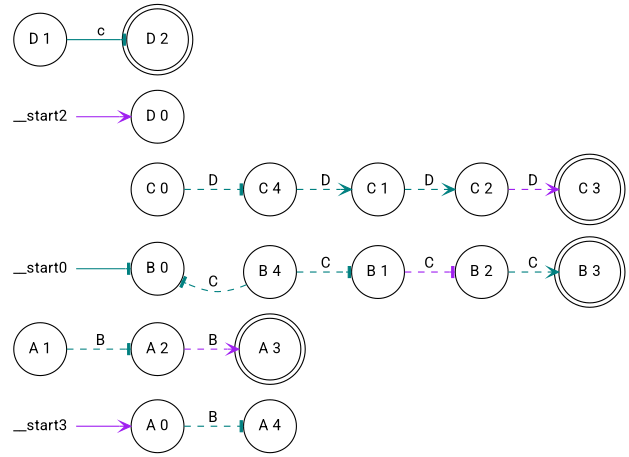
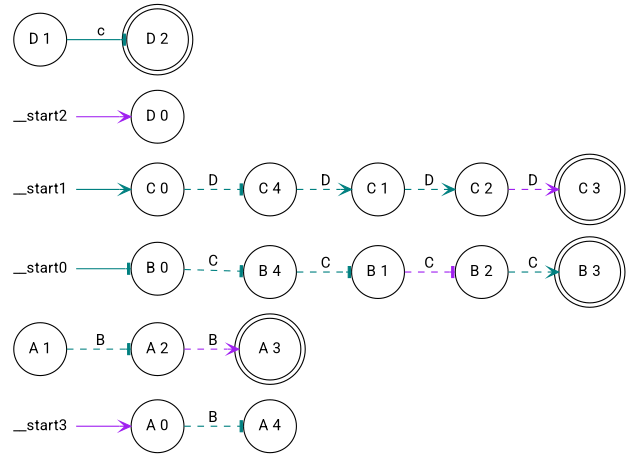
node "__start1": added
edge "B 4" -> "B 0": reversed
